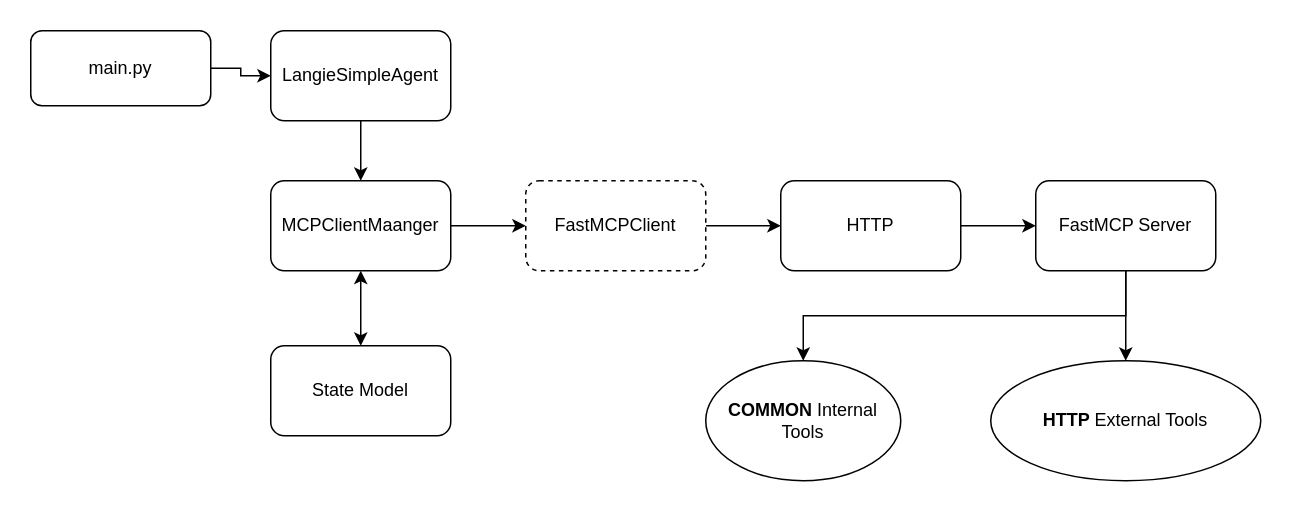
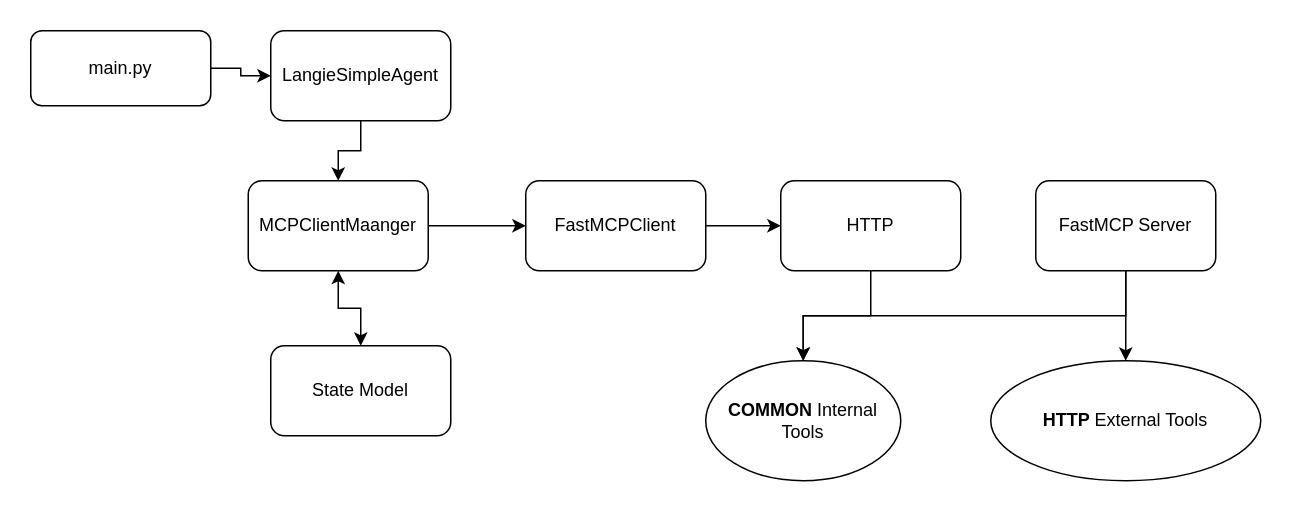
node "MCPClientMaanger": moved (361, 226) -> (338, 226)
node "FastMCPClient": style dashed -> solid
edge "HTTP" -> "FastMCP Server": now "HTTP" -> "COMMON Internal Tools"
